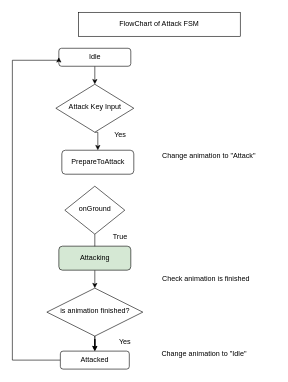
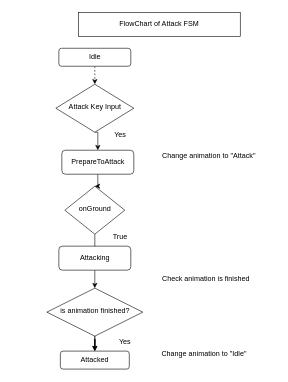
edge "Idle" -> "Attack Key Input": style solid -> dashed
edge "PrepareToAttack" -> "onGround": added
edge "Attacked" -> "Idle": removed
node "Attacking": fillcolor #d5e8d4 -> #ffffff
